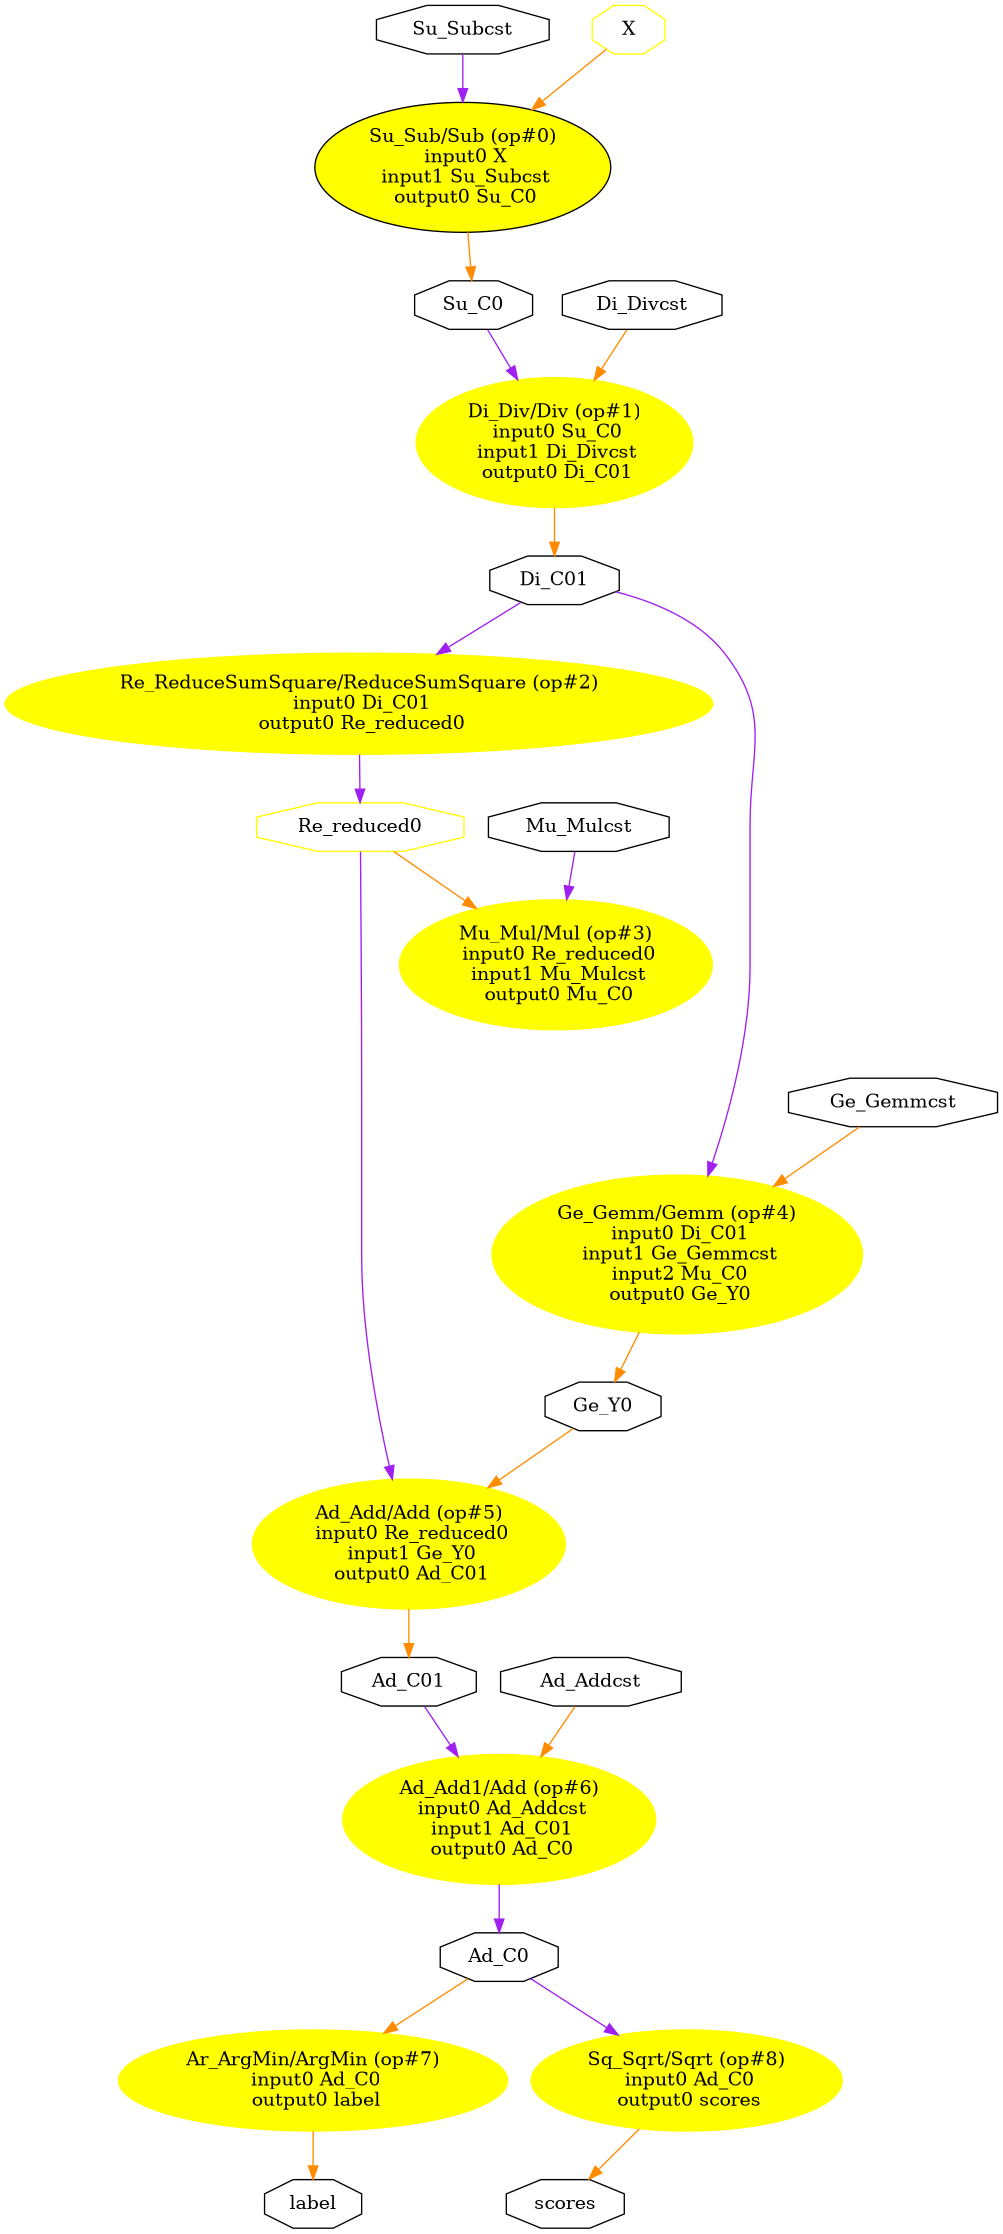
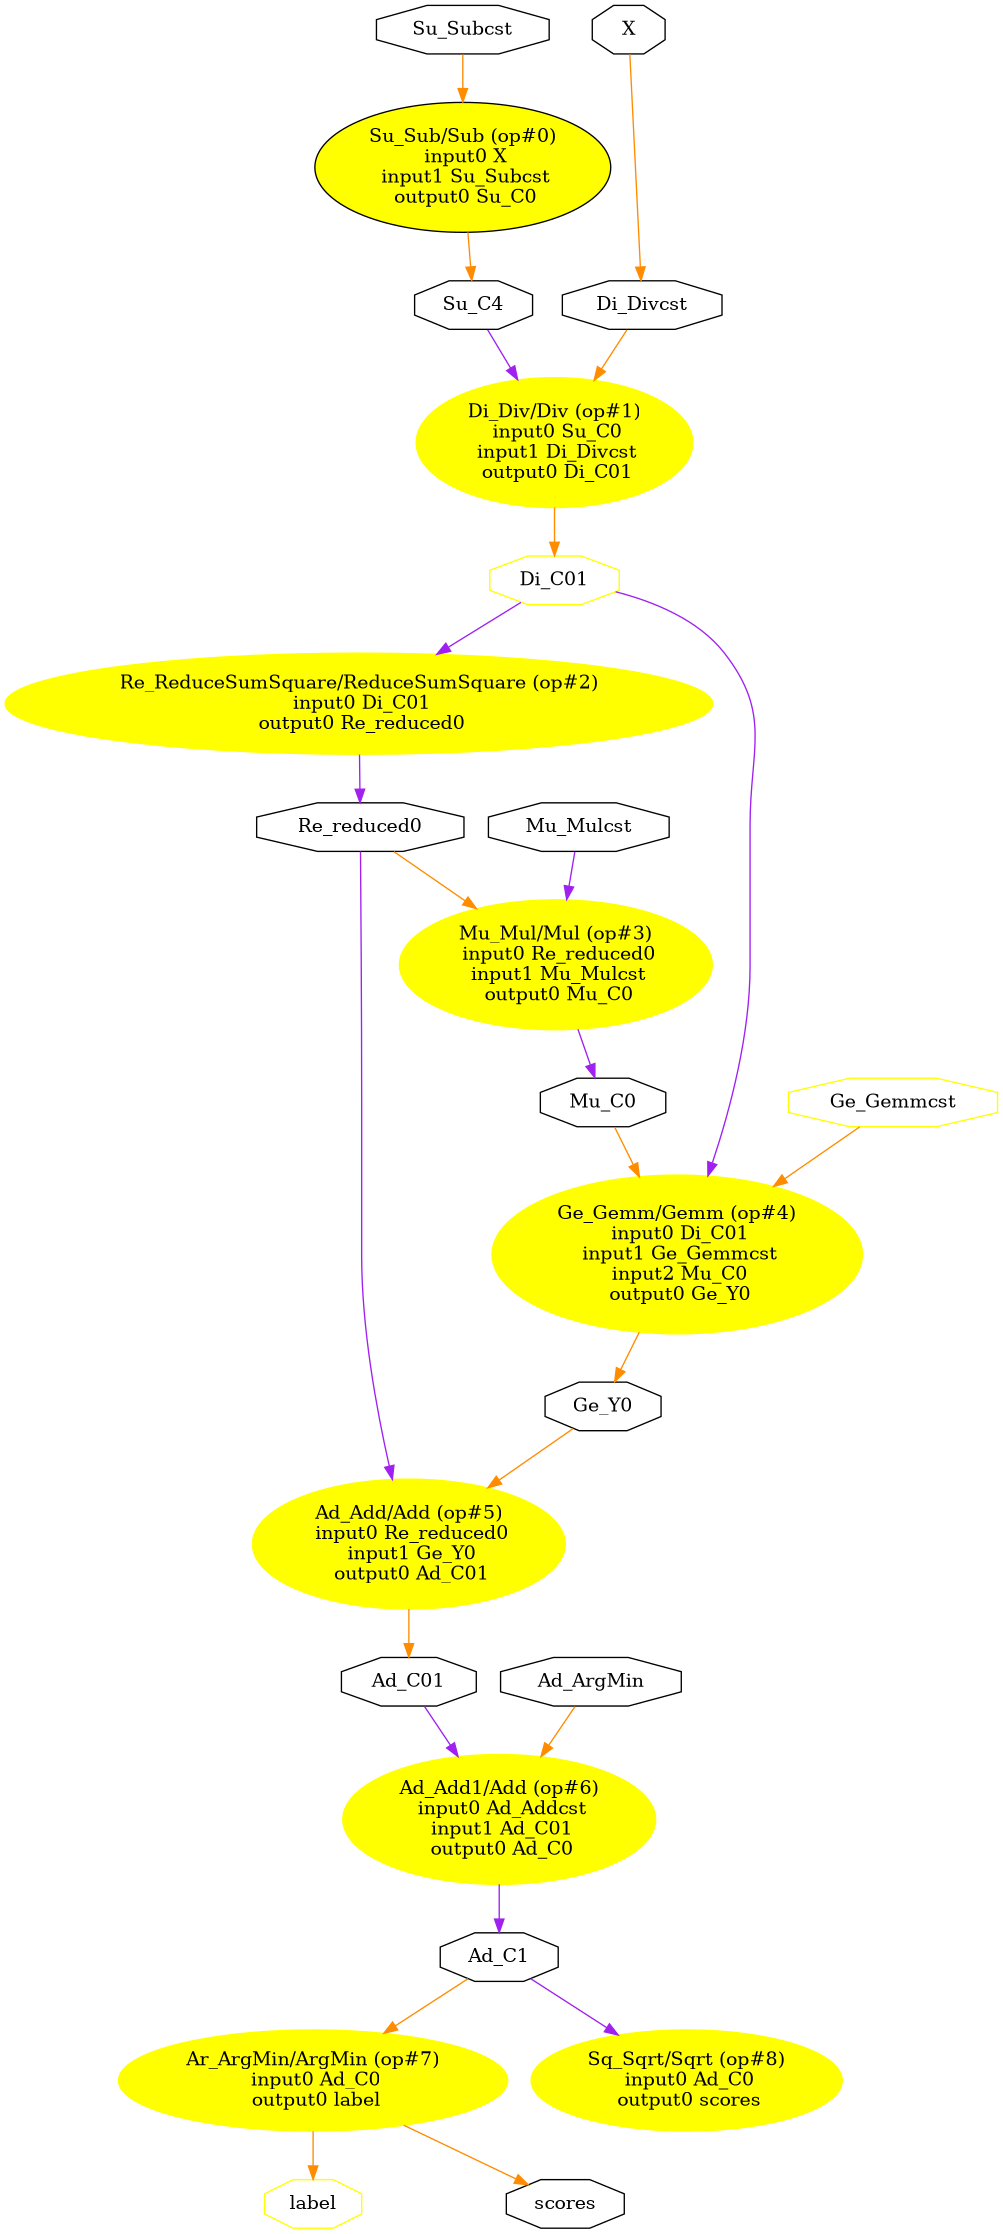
node "X": color yellow -> black
edge "Su_Subcst" -> "Su_Sub/Sub (op#0) input0 X input1 Su_Subcst output0 Su_C0": color purple -> darkorange
edge "X" -> "Su_Sub/Sub (op#0) input0 X input1 Su_Subcst output0 Su_C0": now "X" -> "Di_Divcst"
node "Su_C0": label "Su_C0" -> "Su_C4"
node "Di_C01": color black -> yellow
node "Re_reduced0": color yellow -> black
node "Mu_C0": added
node "Ge_Gemmcst": color black -> yellow
node "Ad_Addcst": label "Ad_Addcst" -> "Ad_ArgMin"
node "Ad_C0": label "Ad_C0" -> "Ad_C1"
edge "Sq_Sqrt/Sqrt (op#8) input0 Ad_C0 output0 scores" -> "scores": now "Ar_ArgMin/ArgMin (op#7) input0 Ad_C0 output0 label" -> "scores"
node "label": color black -> yellow
